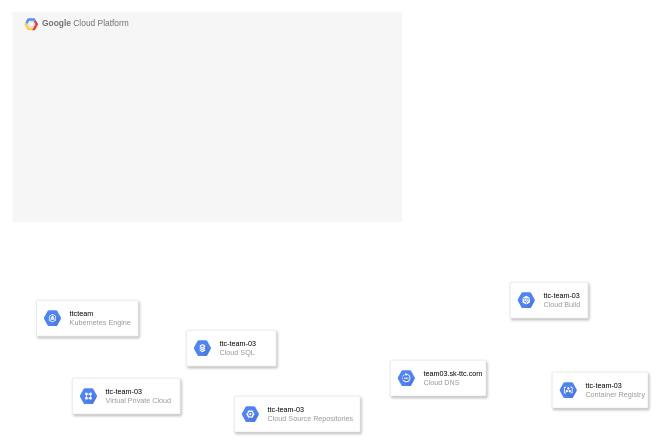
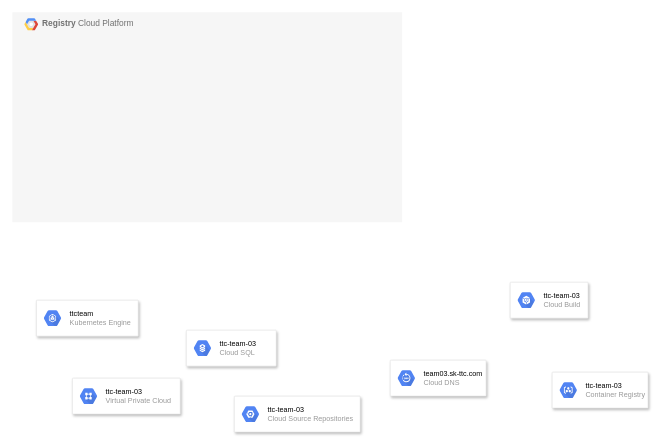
node "Google Cloud Platform": label "Google Cloud Platform" -> "Registry Cloud Platform"
